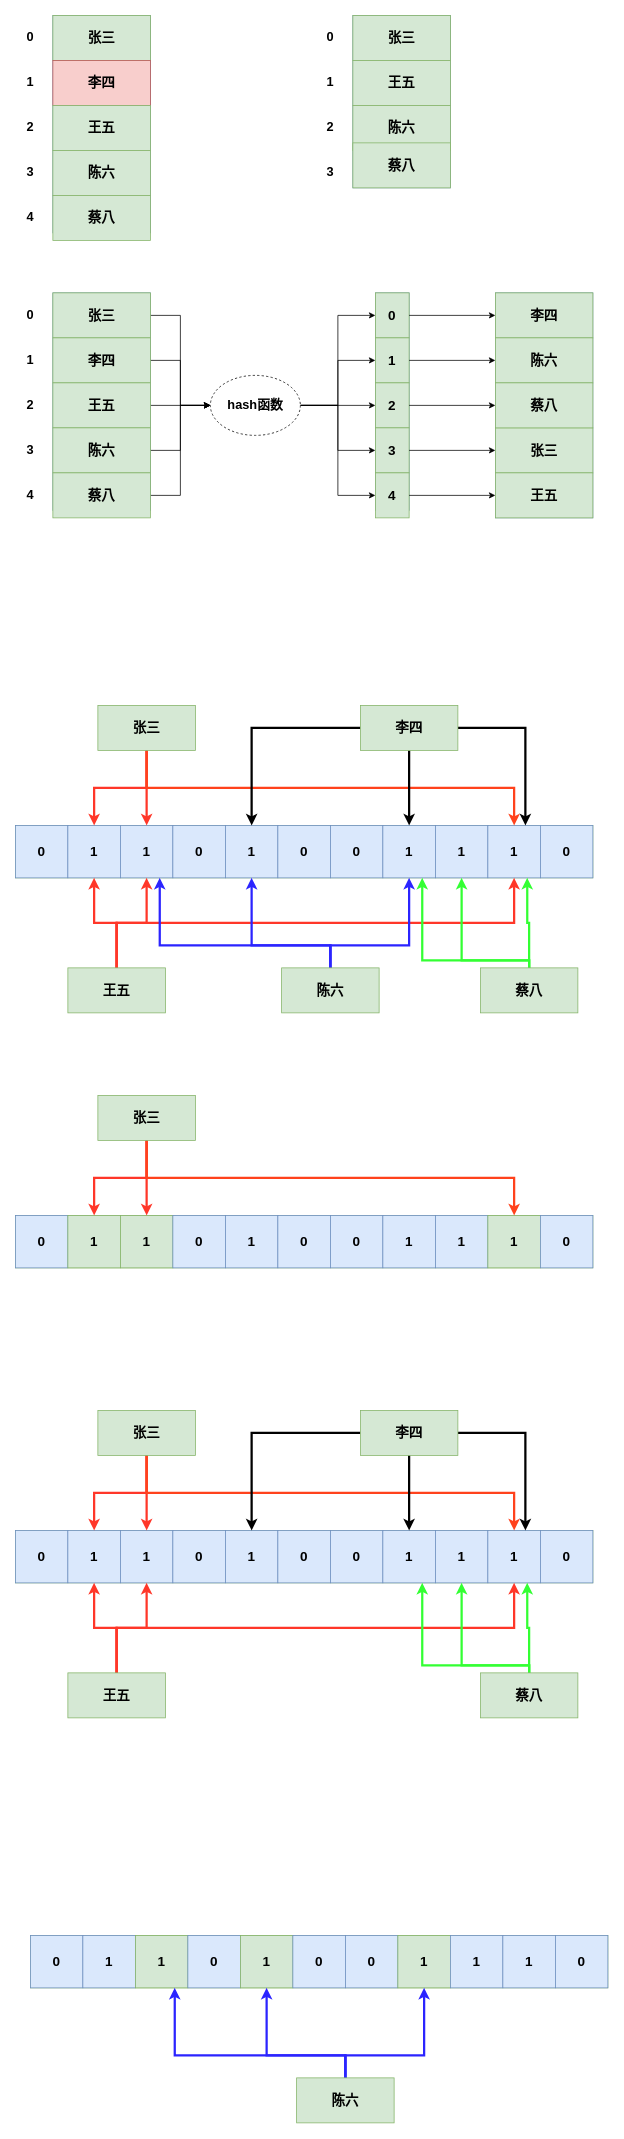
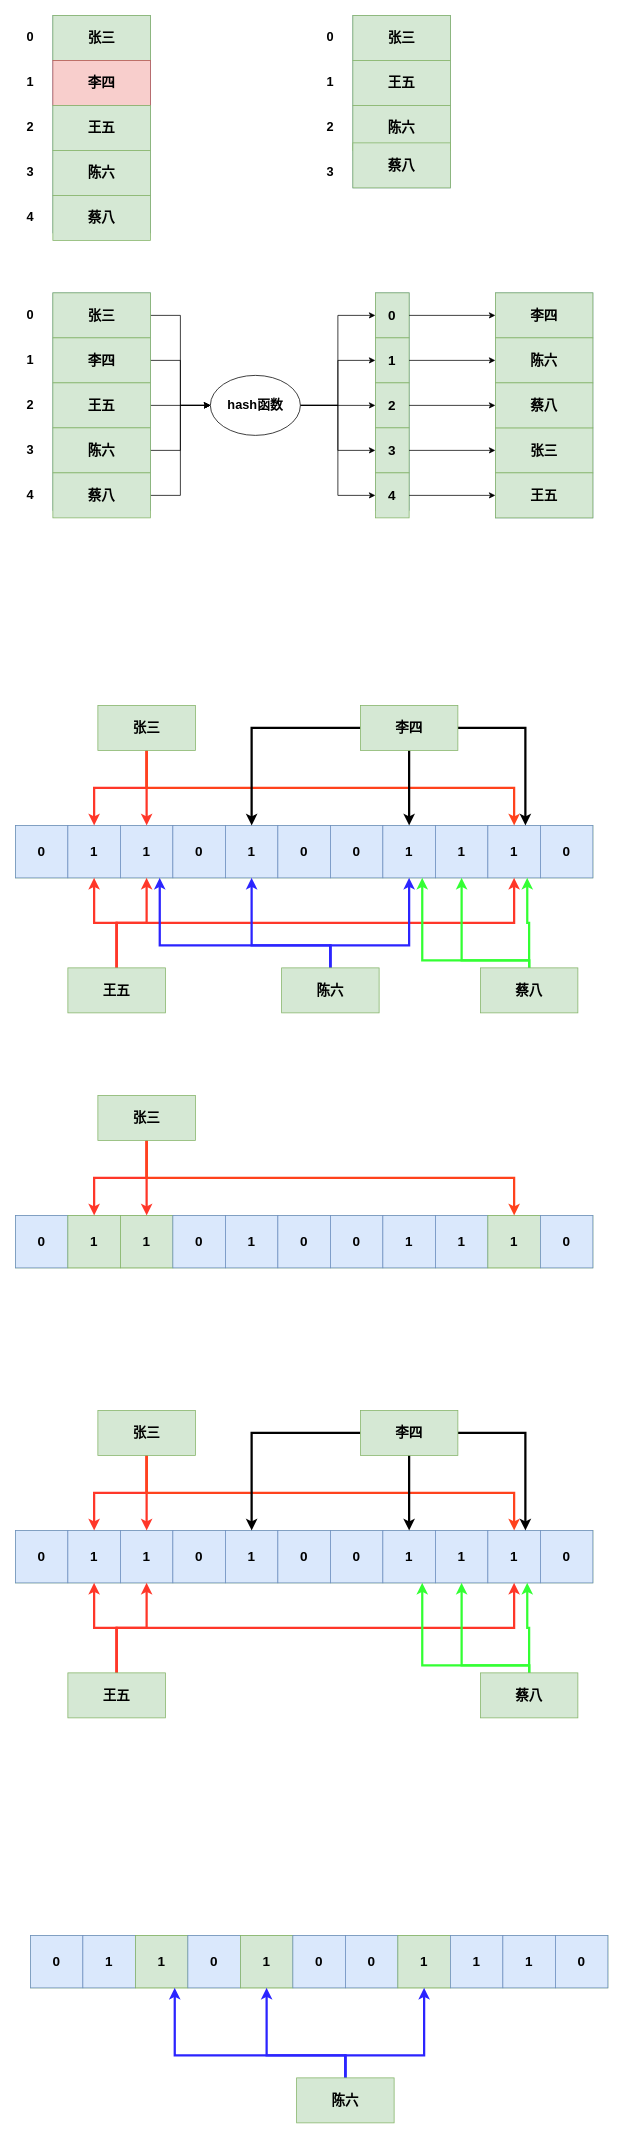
node "hash函数": style dashed -> solid
